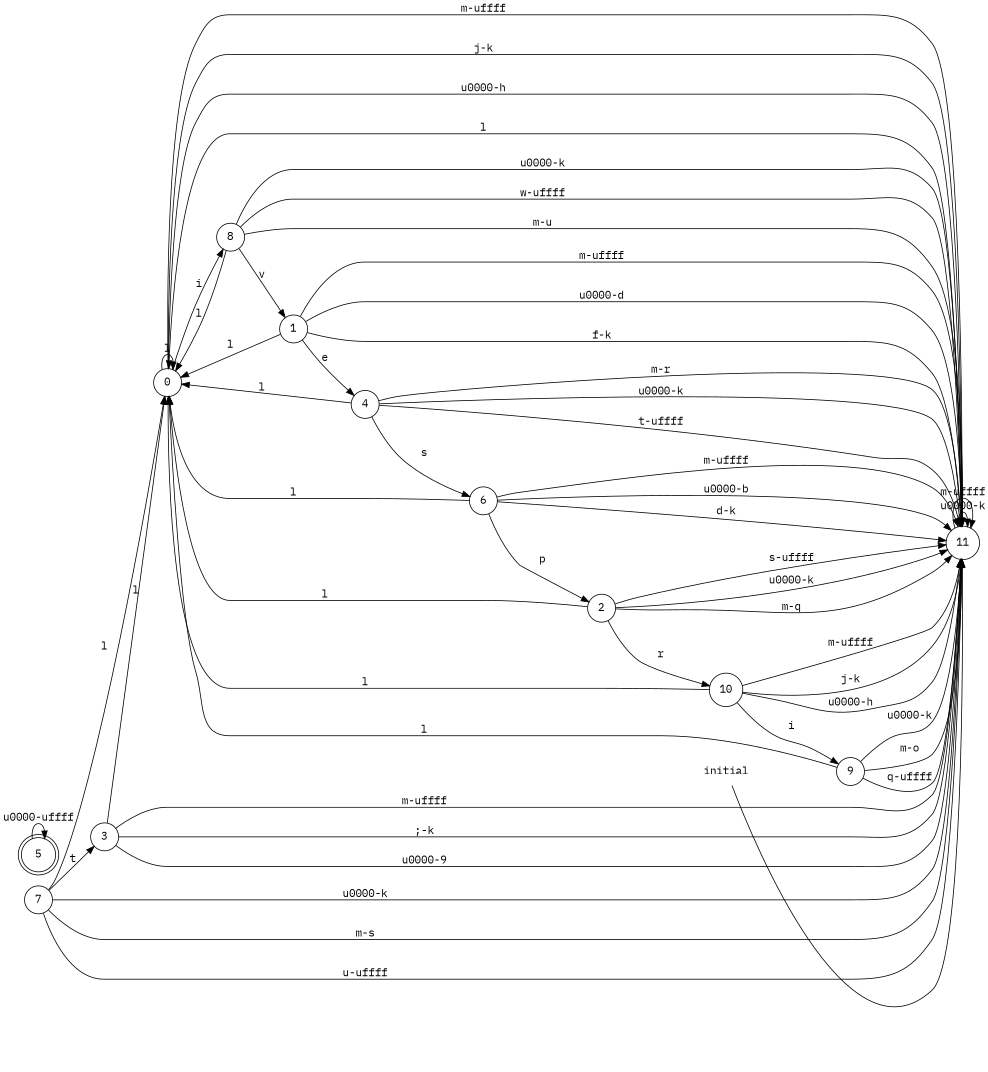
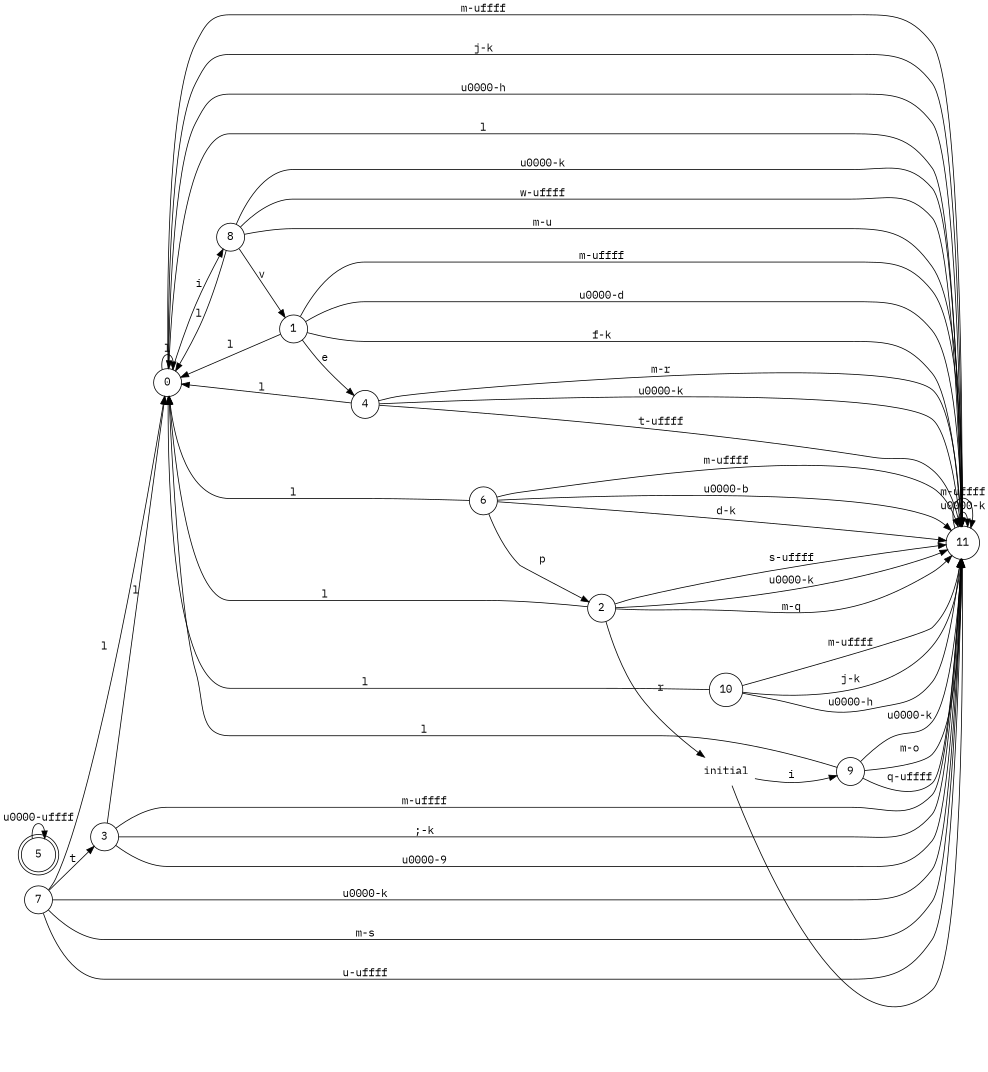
edge "4" -> "6": removed, label "s"
edge "2" -> "10": now "2" -> "initial"
edge "10" -> "9": now "initial" -> "9"
